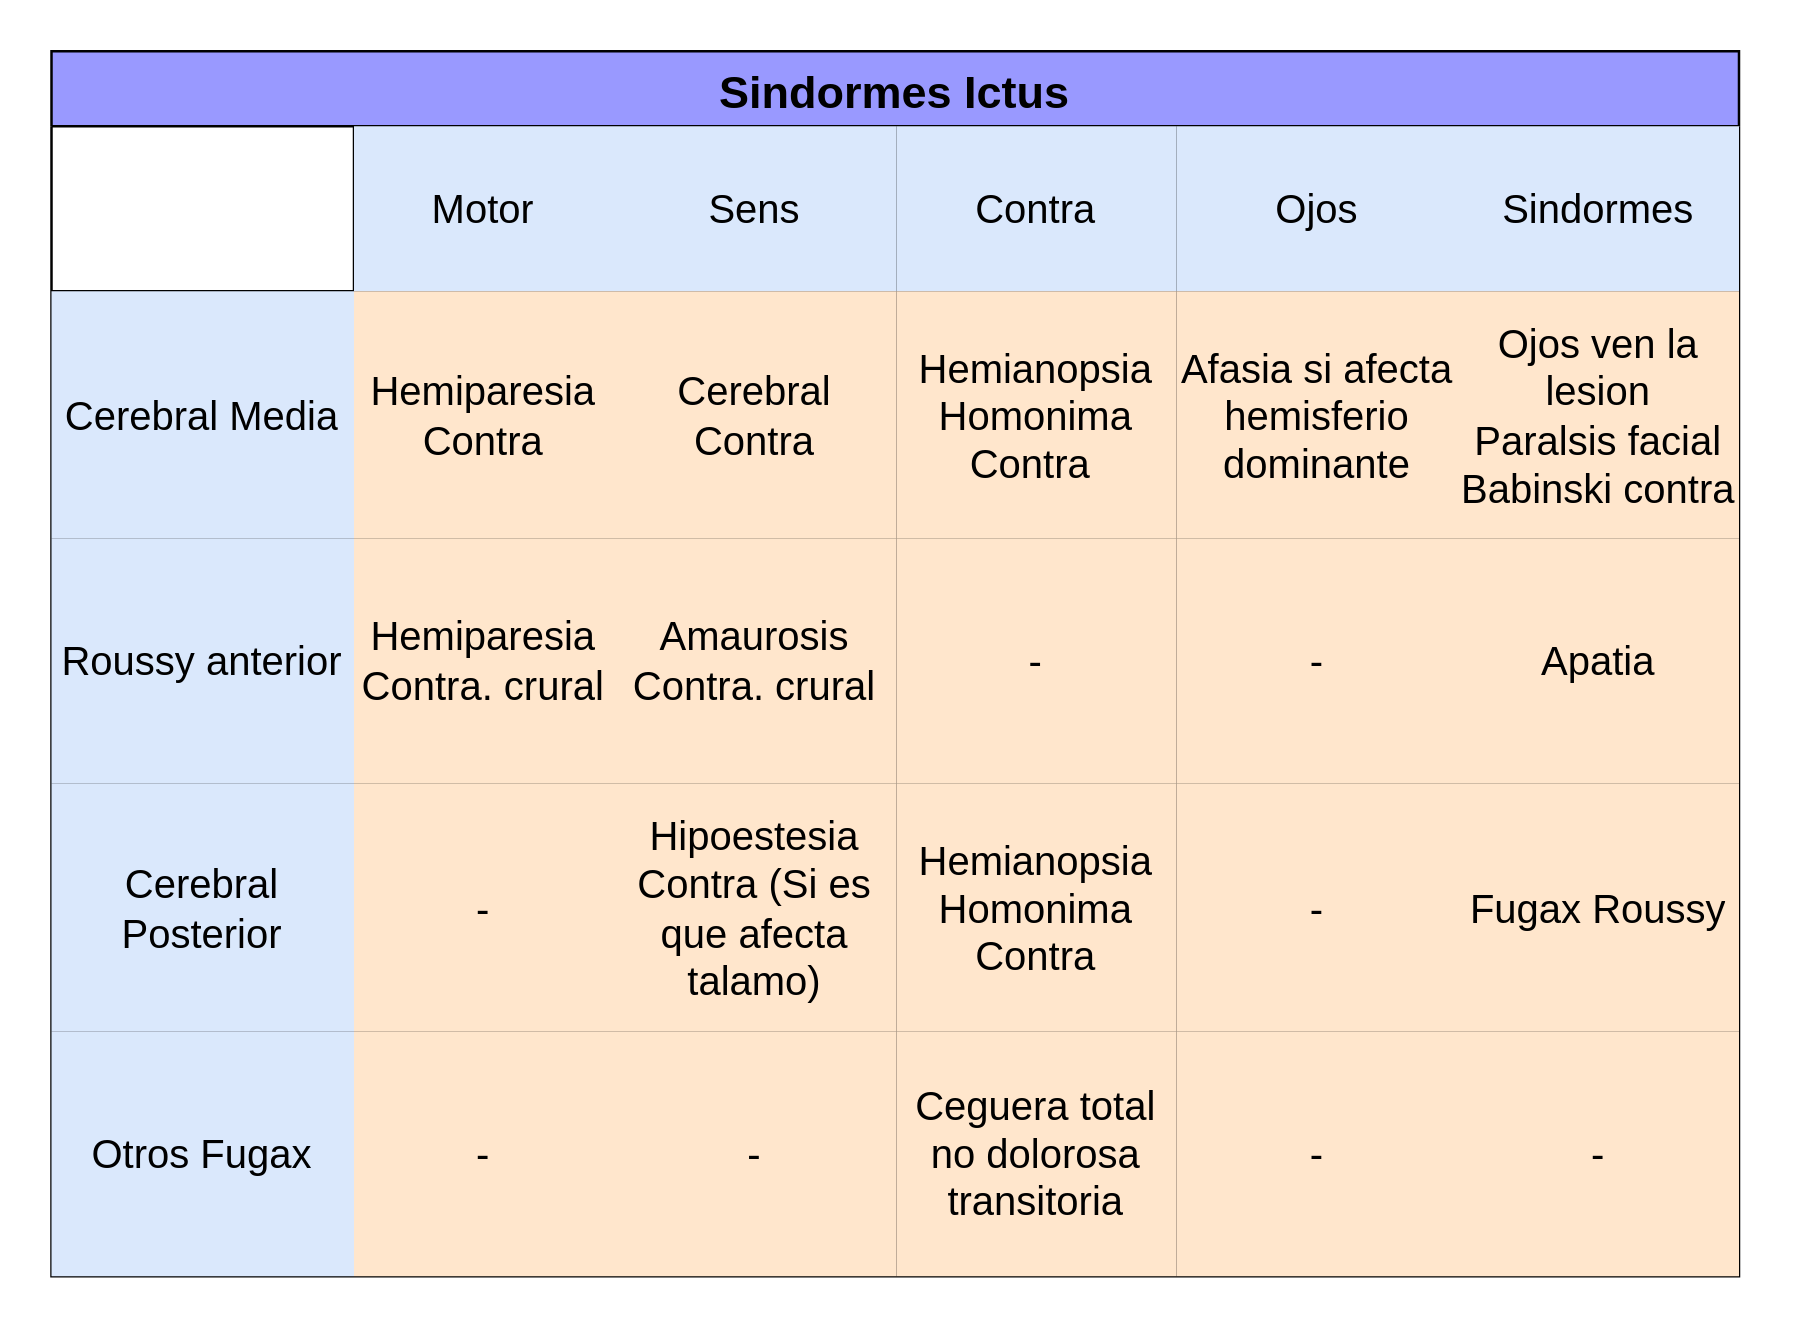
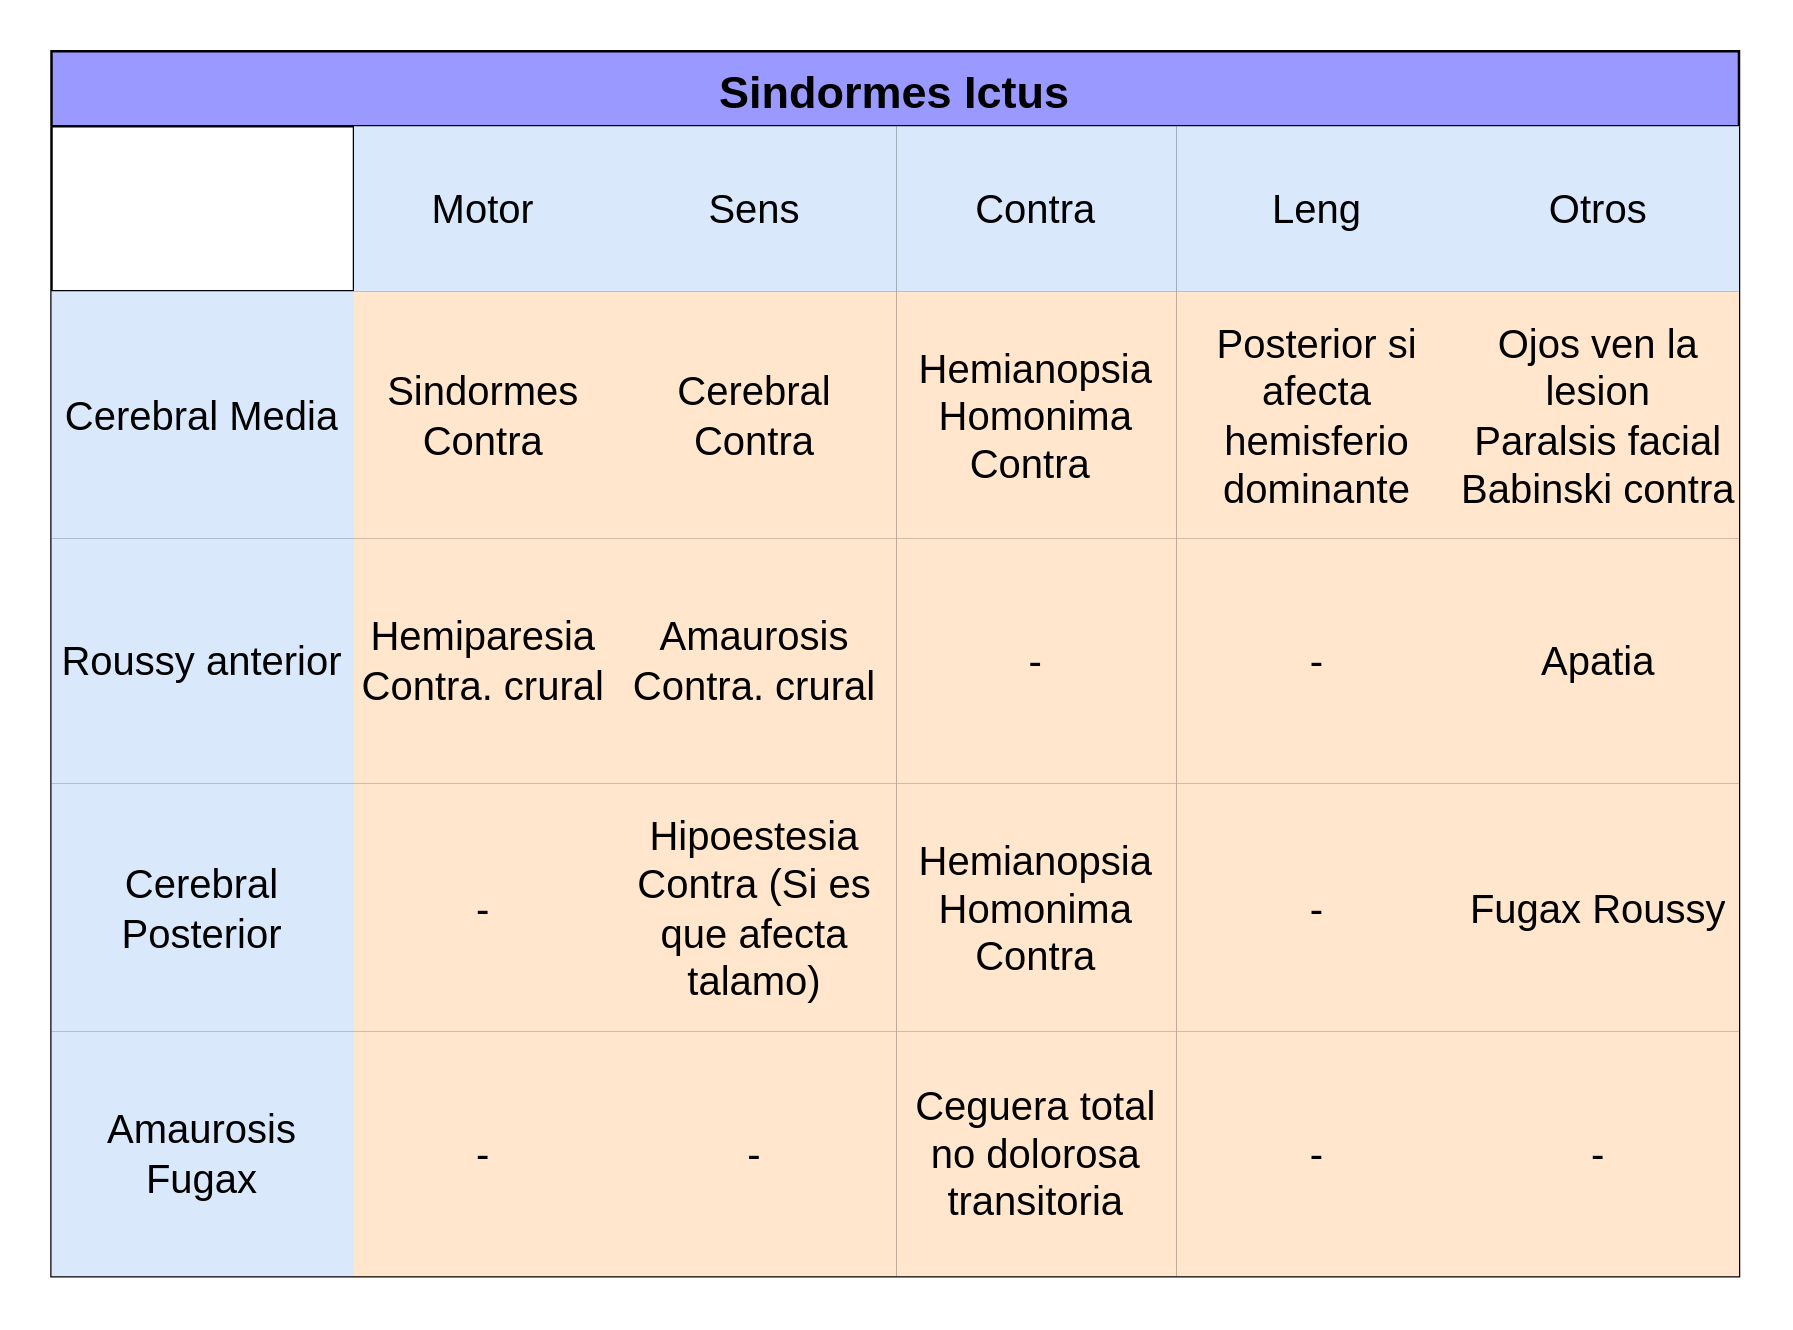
node "Ojos": label "Ojos" -> "Leng"
node "Sindormes": label "Sindormes" -> "Otros"
node "Hemiparesia Contra": label "Hemiparesia Contra" -> "Sindormes Contra"
node "Afasia si afecta hemisferio dominante": label "Afasia si afecta hemisferio dominante" -> "Posterior si afecta hemisferio dominante"
node "Otros Fugax": label "Otros Fugax" -> "Amaurosis Fugax"
